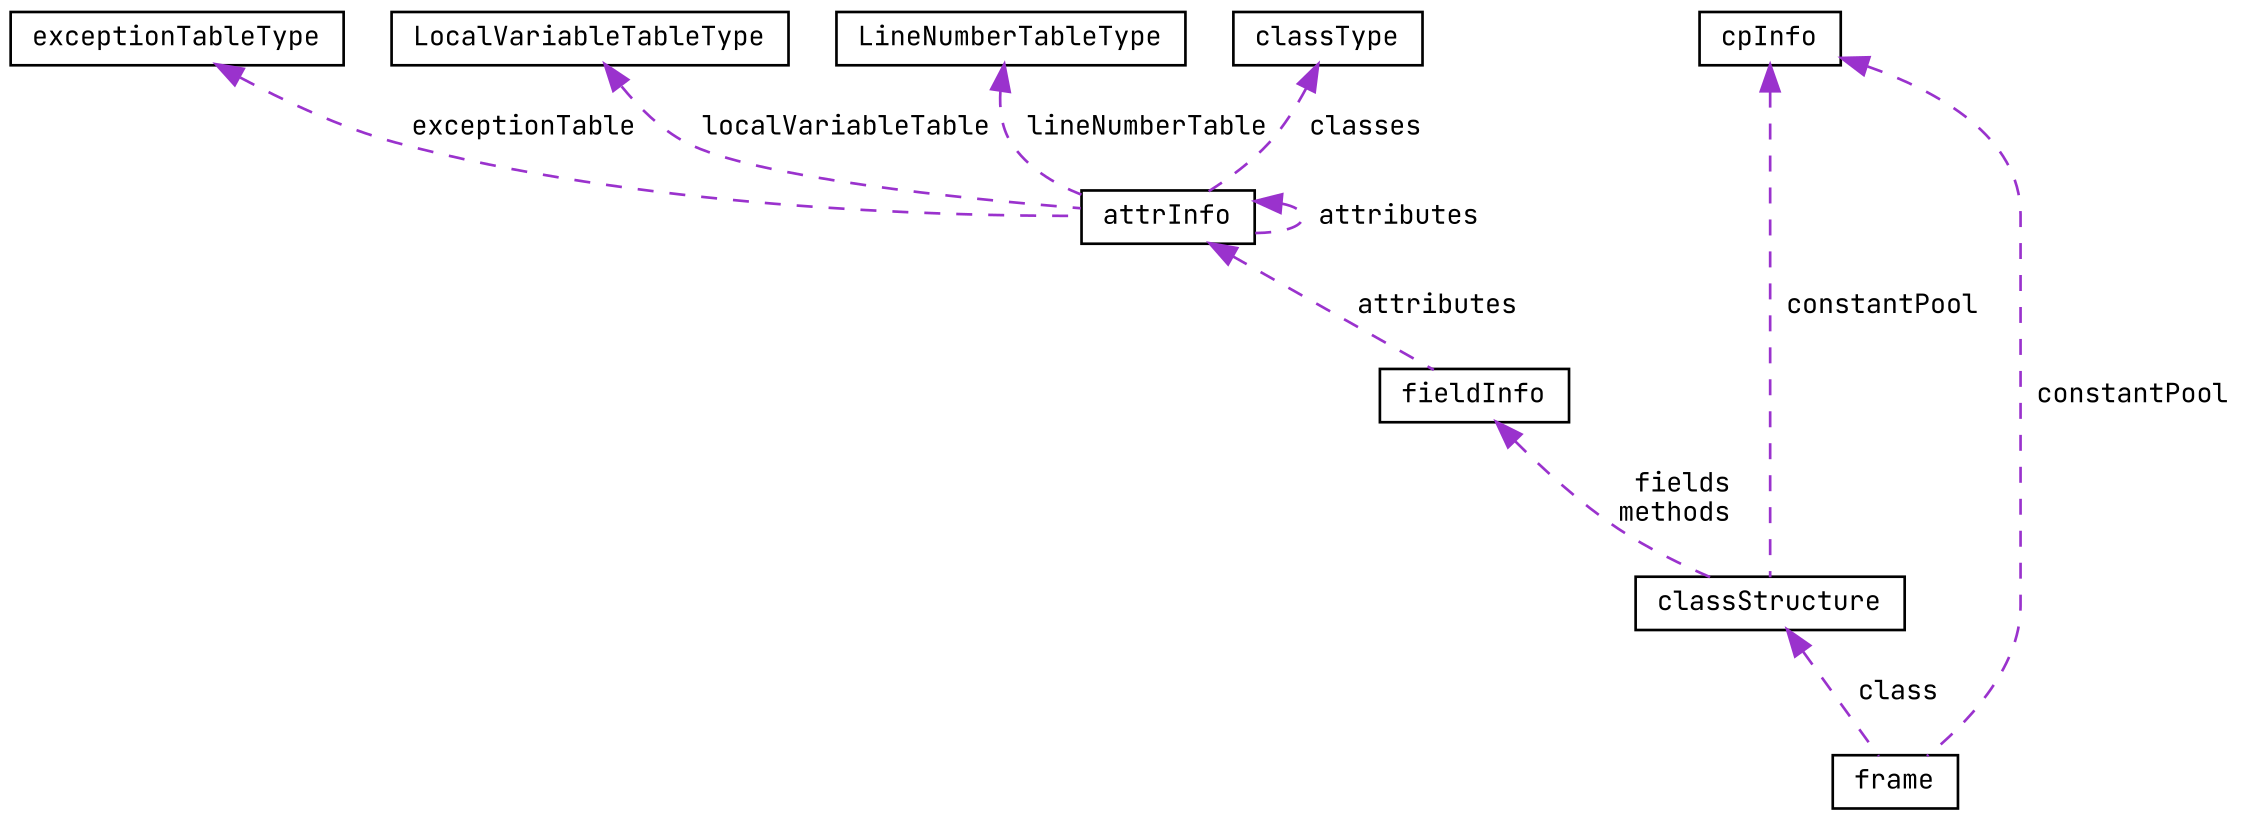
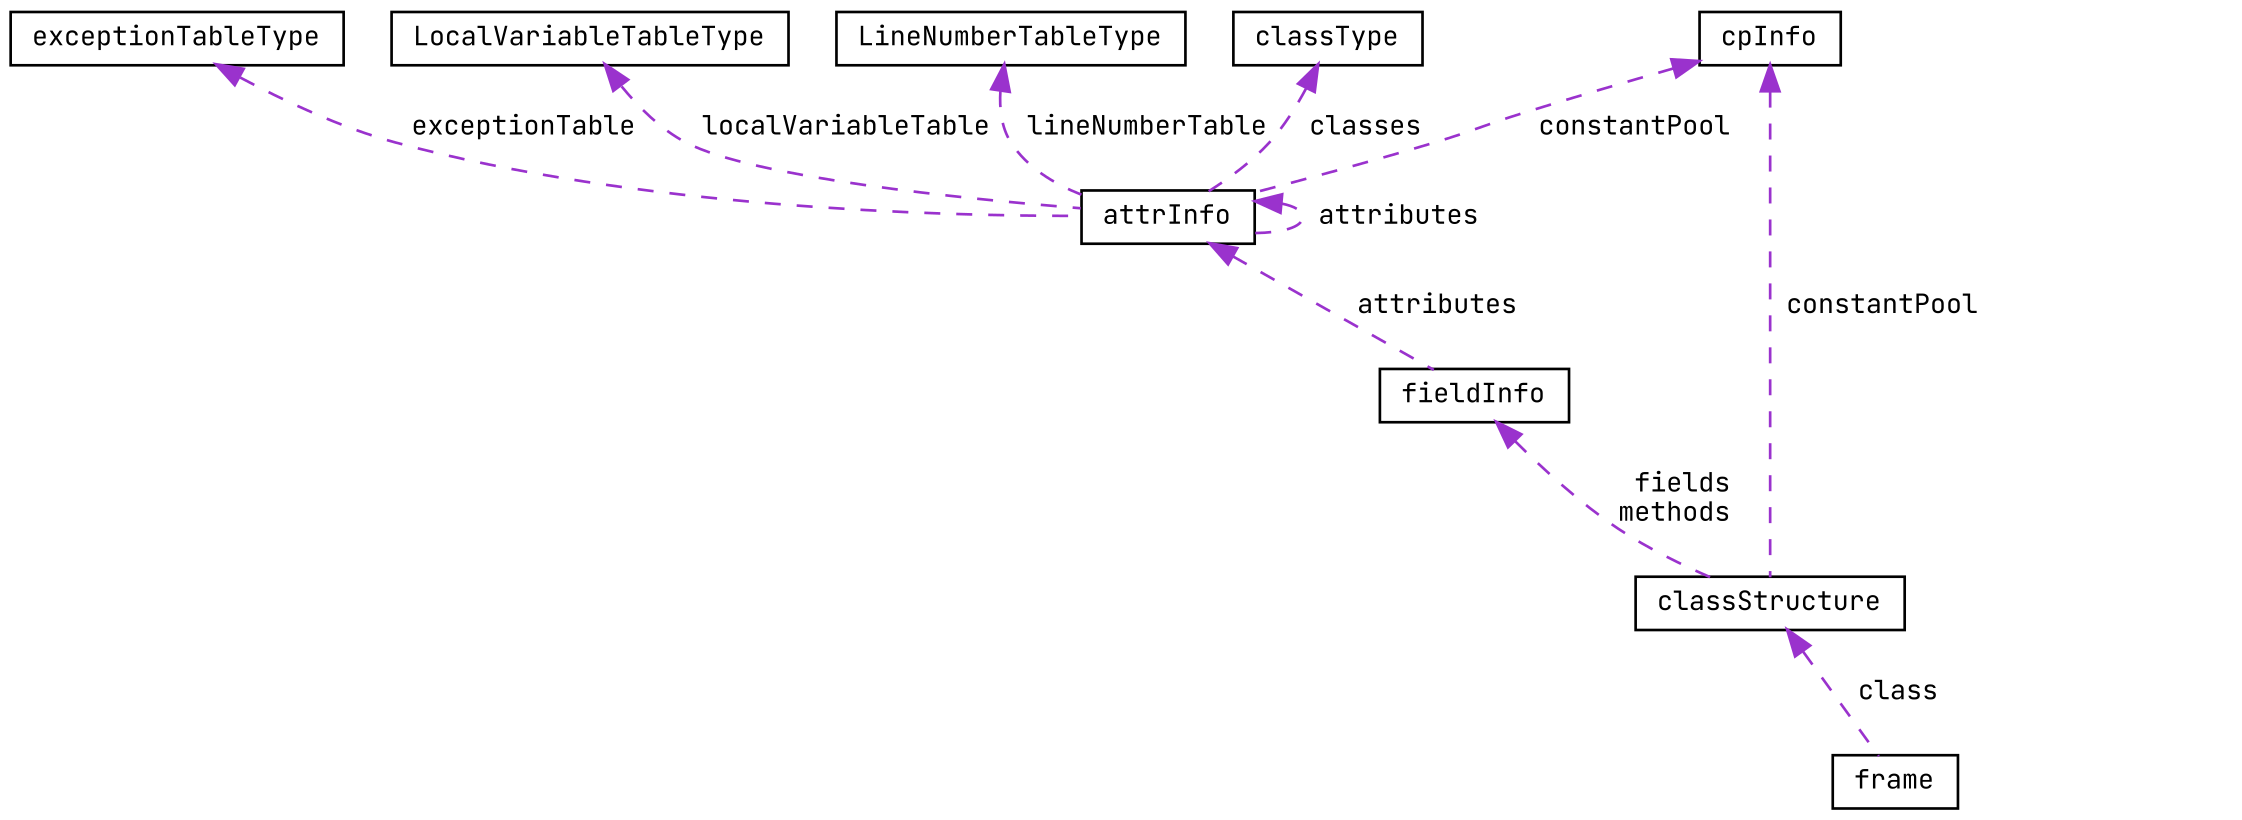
edge "frame" -> "cpInfo": now "attrInfo" -> "cpInfo"
